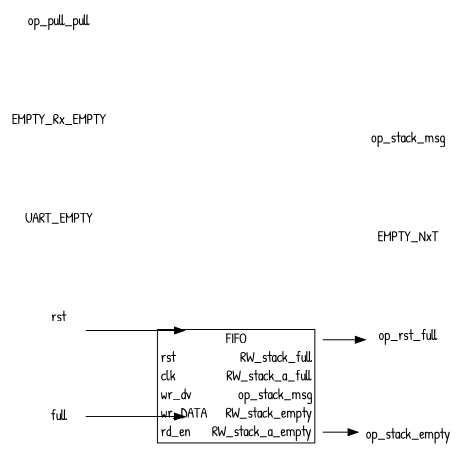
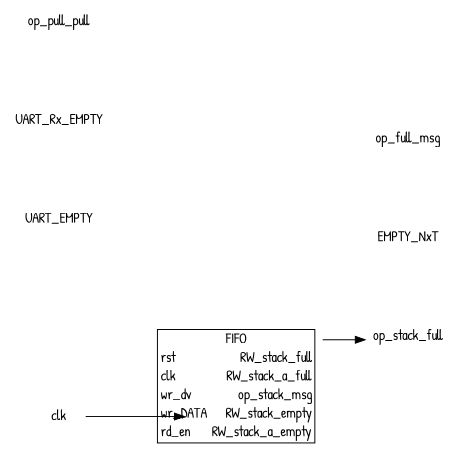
node "EMPTY_Rx_EMPTY": label "EMPTY_Rx_EMPTY" -> "UART_Rx_EMPTY"
node "op_stack_msg": label "op_stack_msg" -> "op_full_msg"
node "rst": removed
node "op_rst_full": label "op_rst_full" -> "op_stack_full"
node "full": label "full" -> "clk"
node "op_stack_empty": removed
